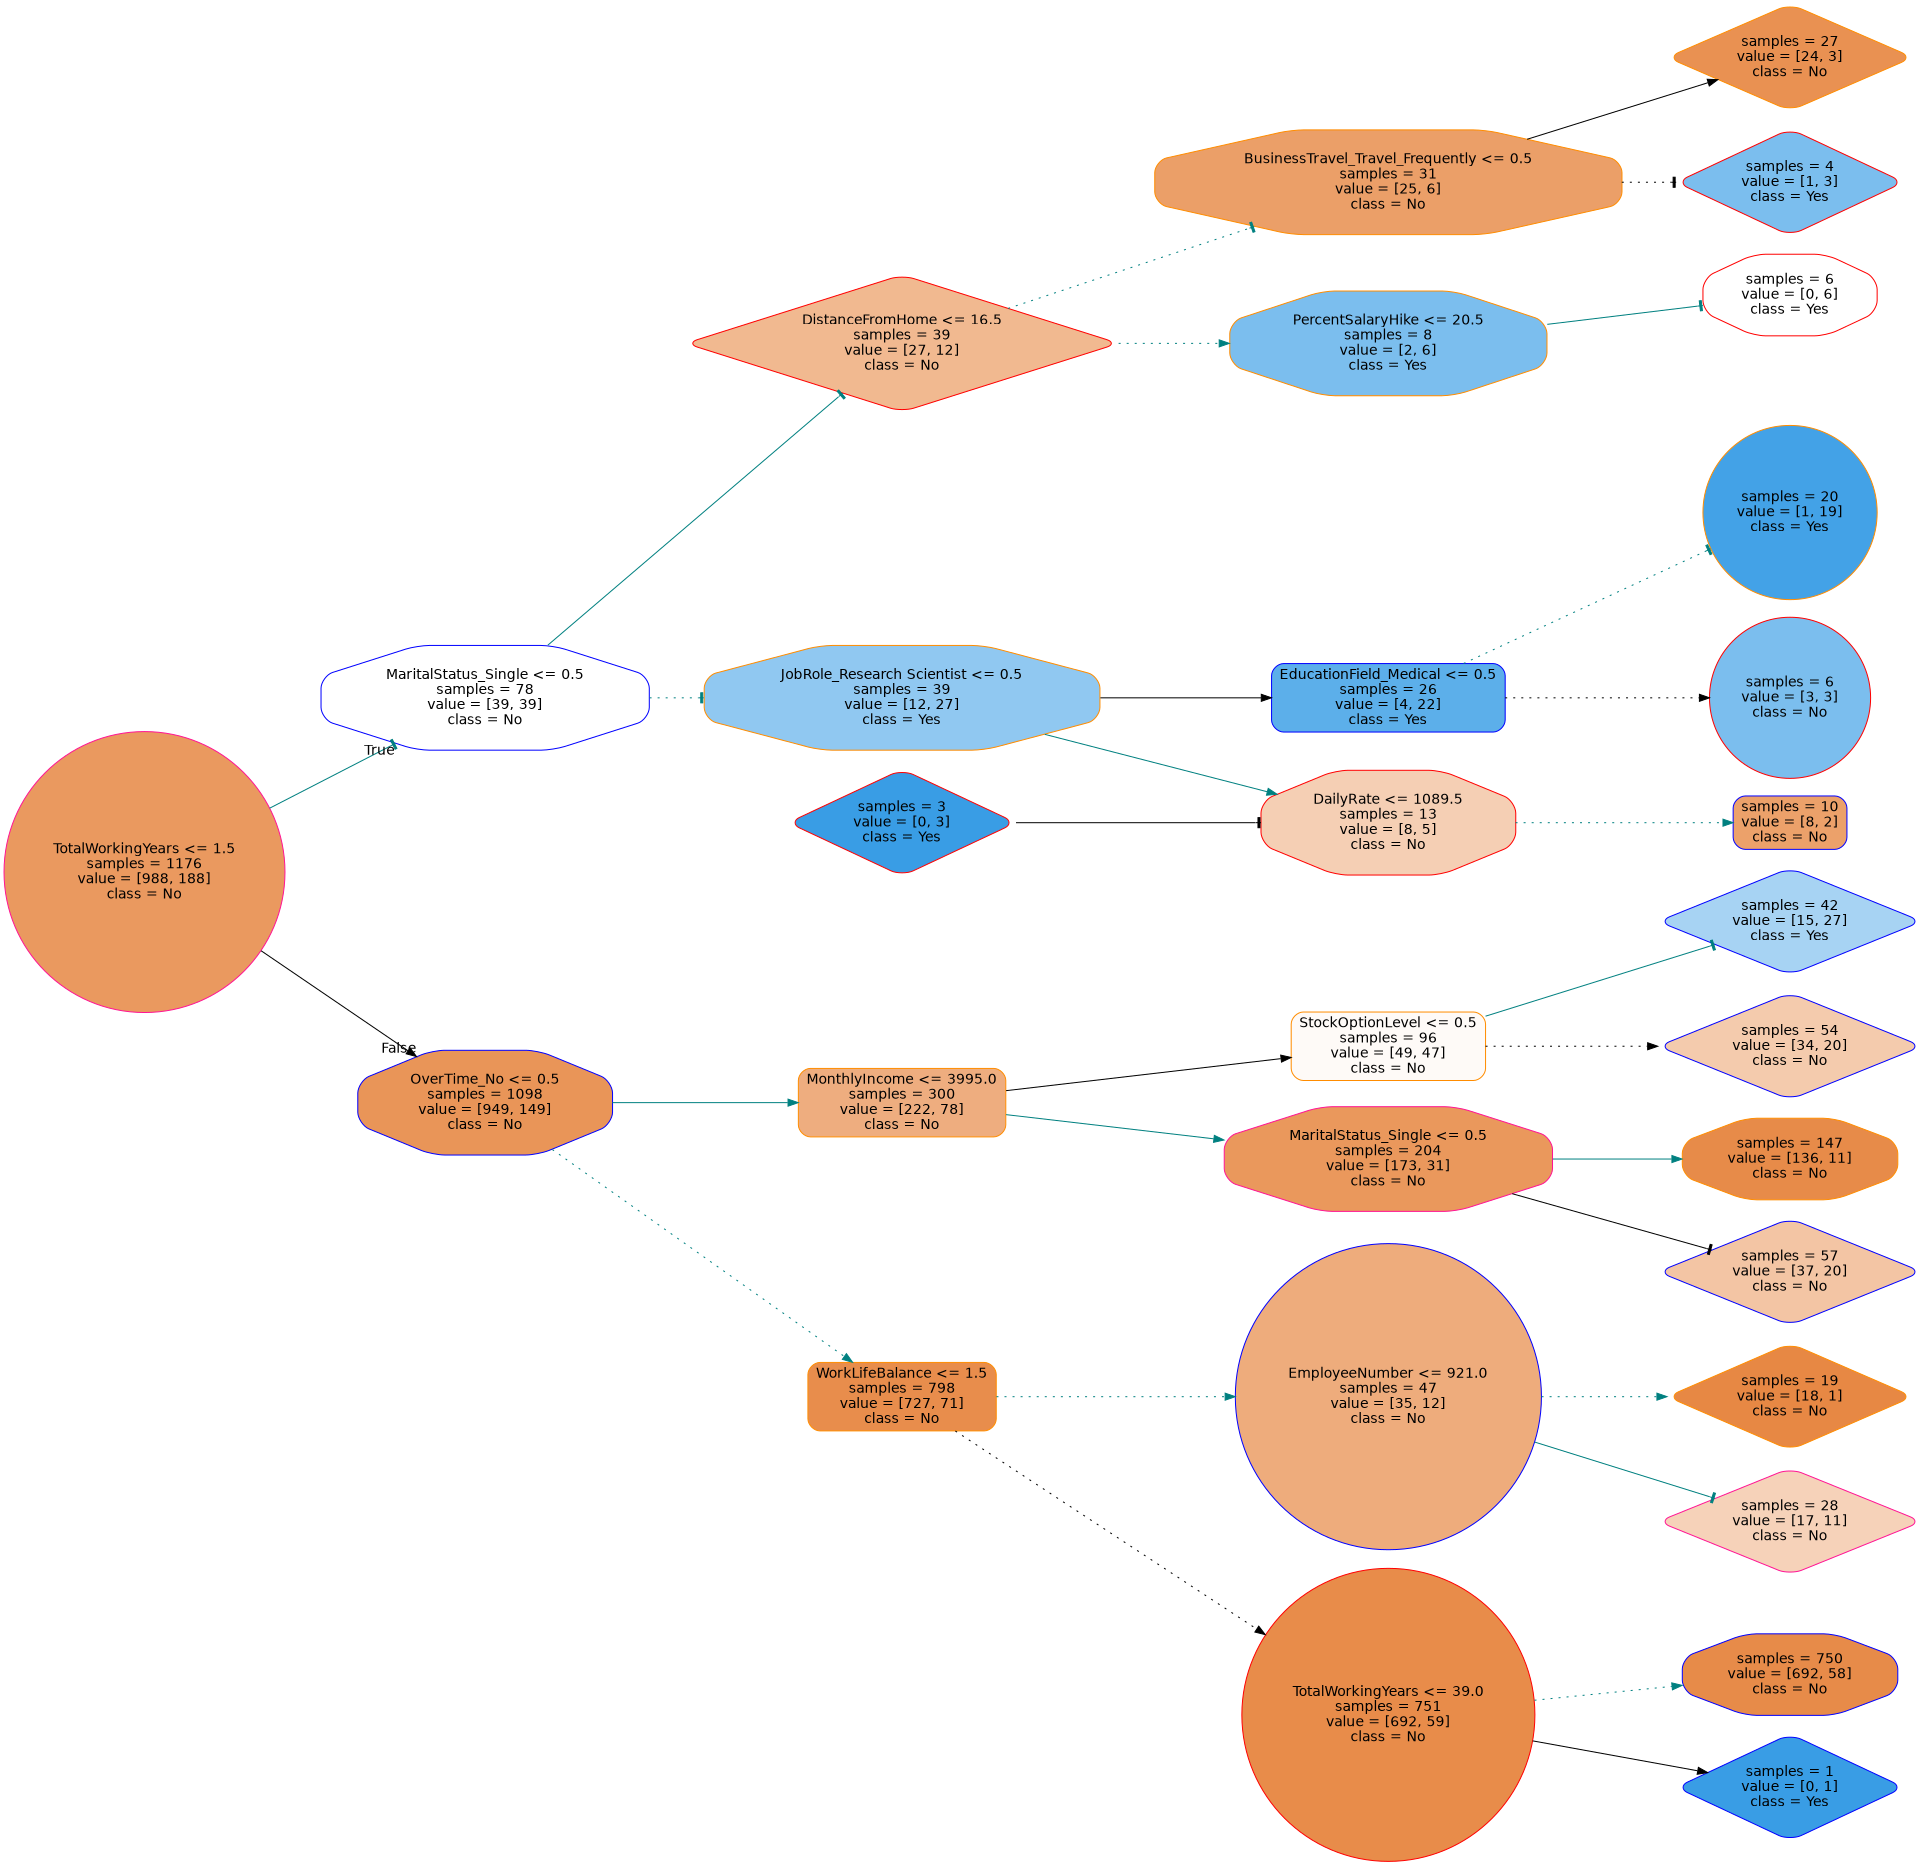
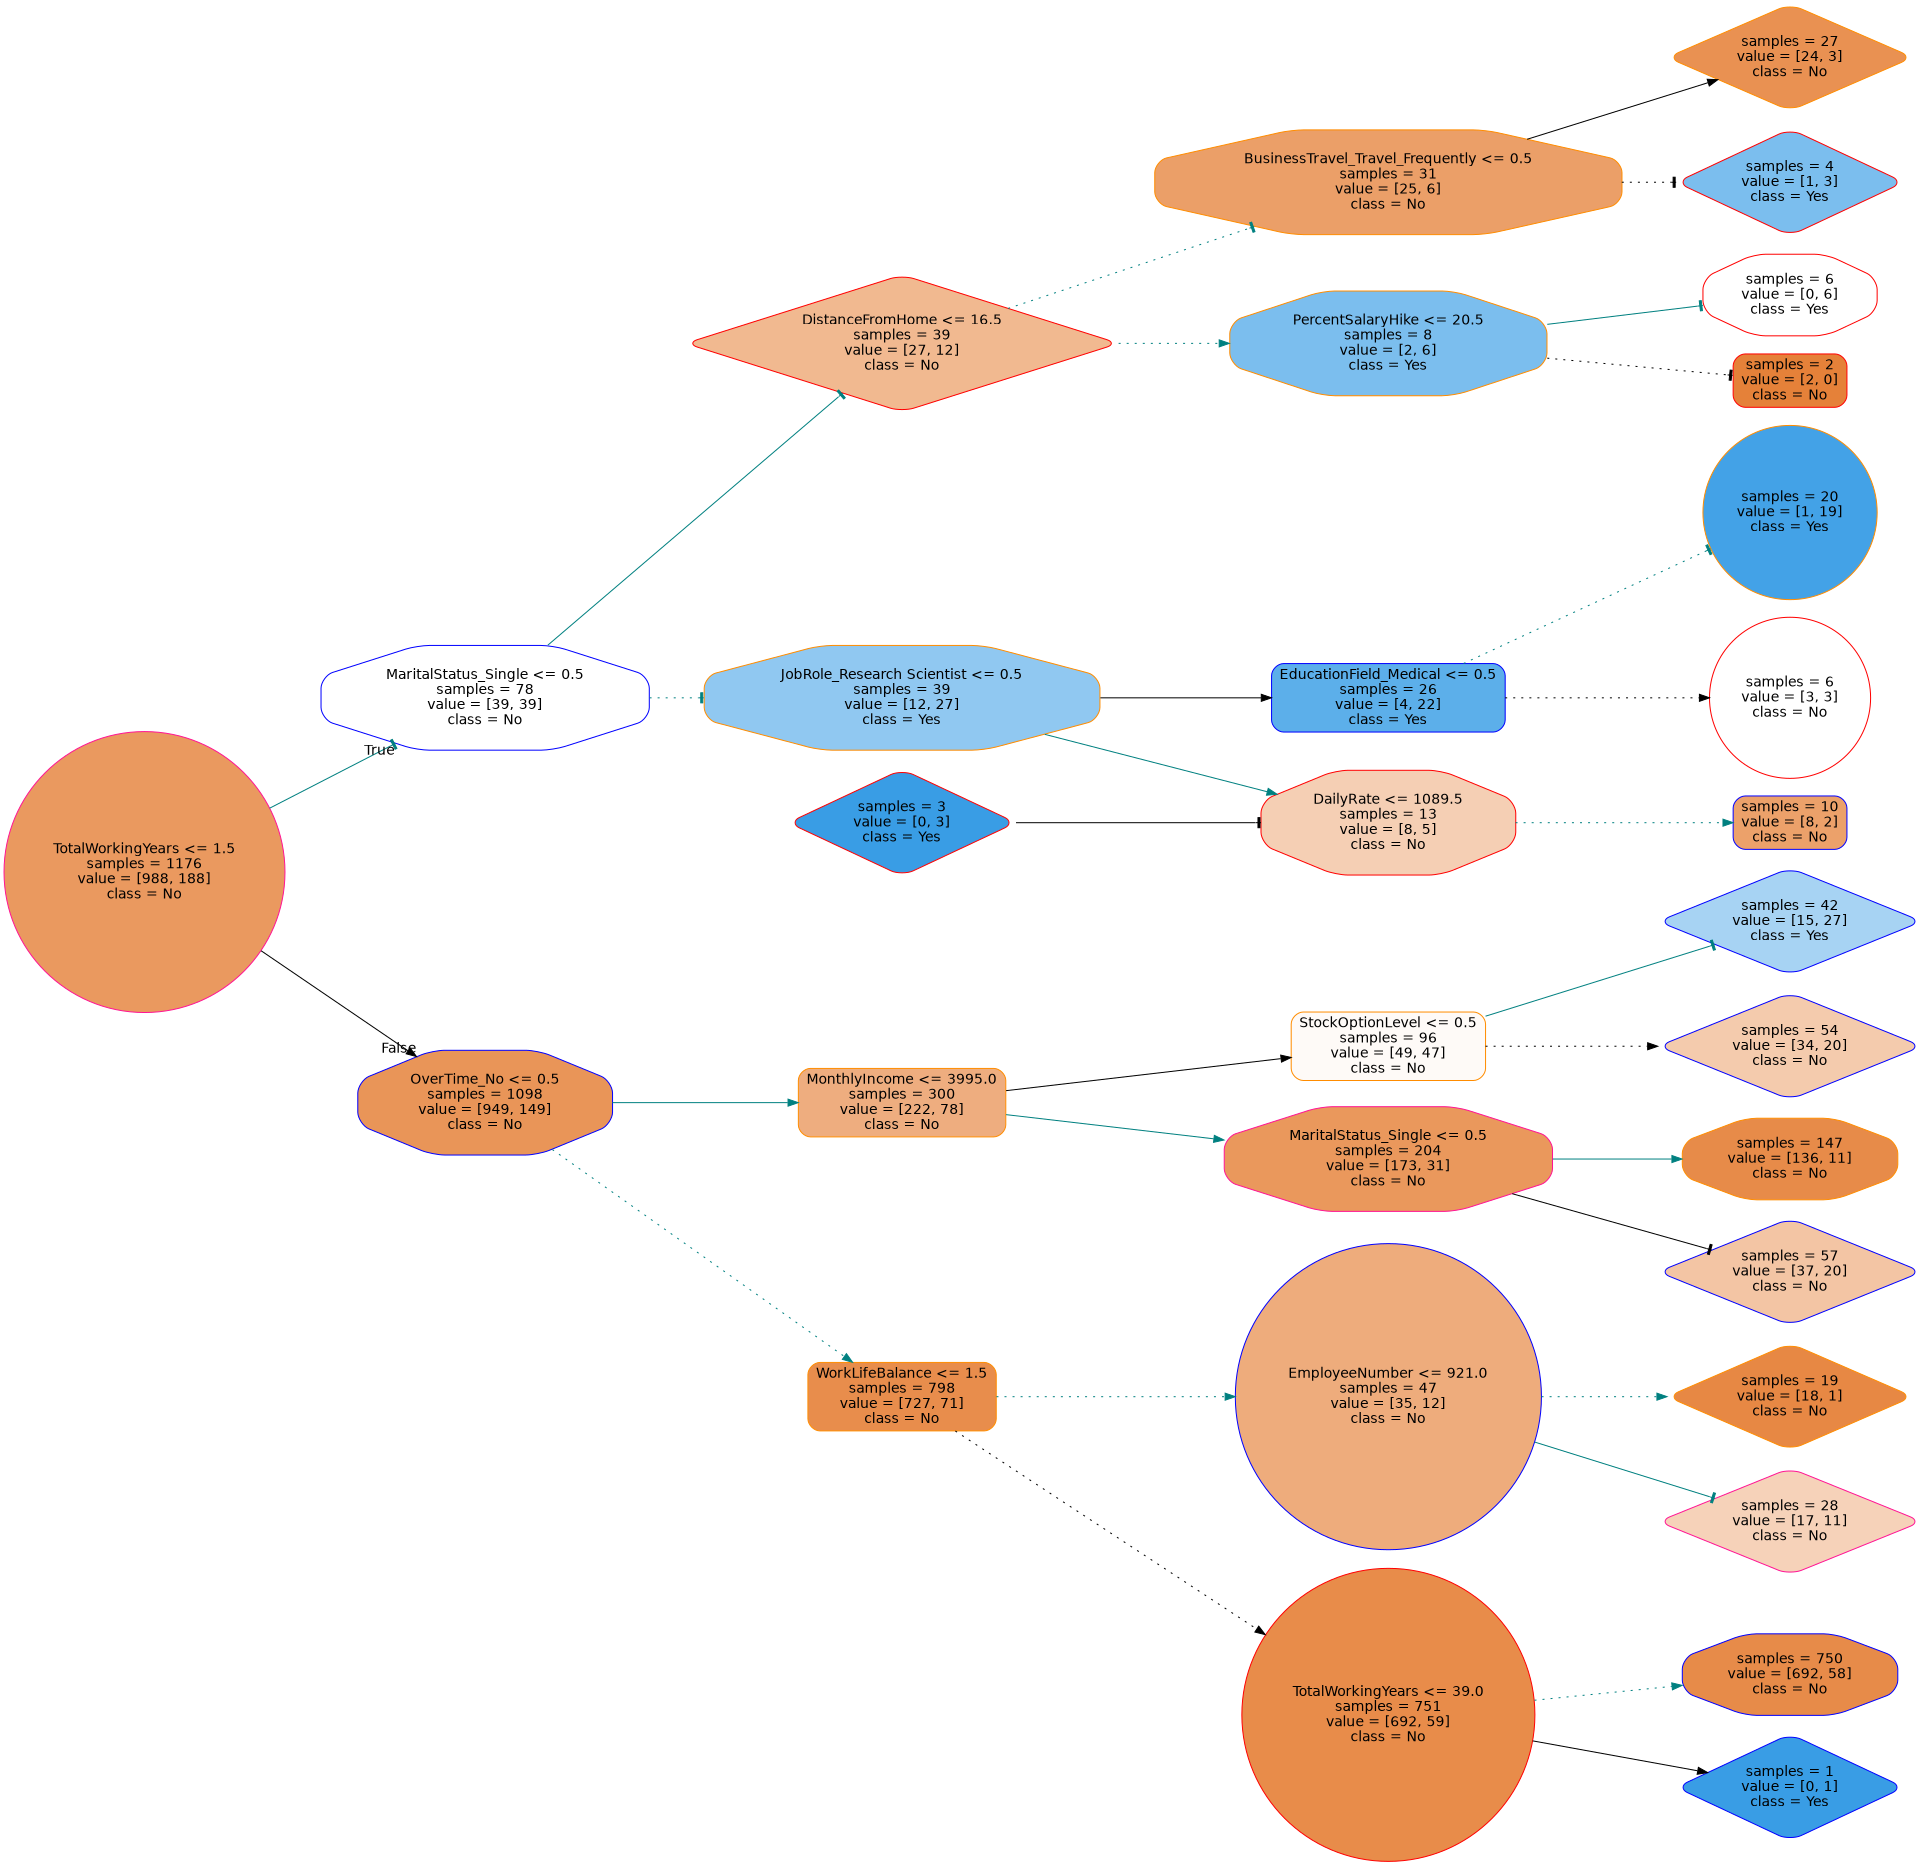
node "samples = 2 value = [2, 0] class = No": added
node "samples = 6 value = [3, 3] class = No": fillcolor #399de5aa -> #e5813900
